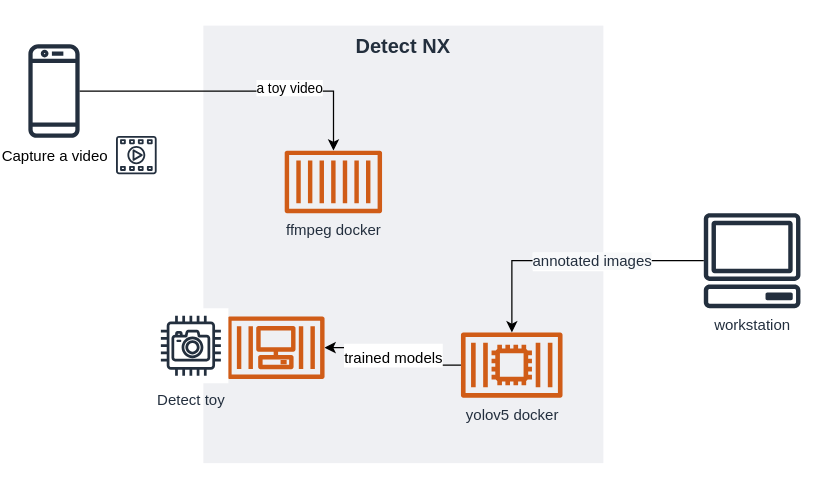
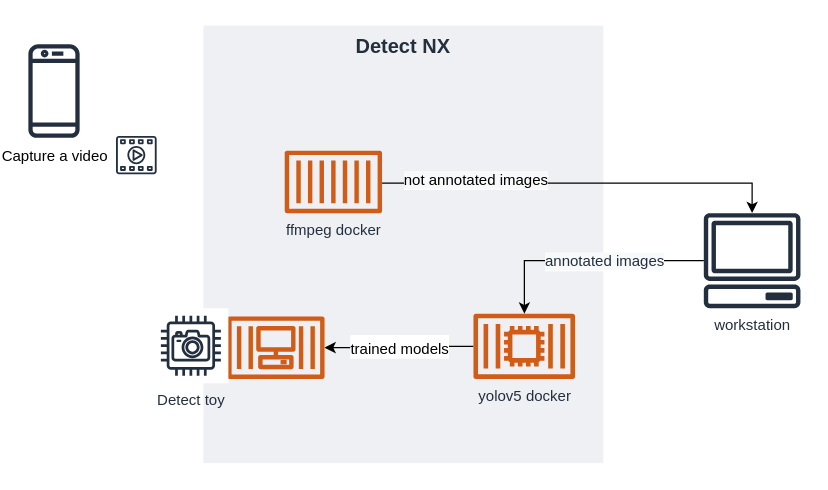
edge "Capture a video" -> "ffmpeg docker": removed, label "a toy video"
edge "ffmpeg docker" -> "workstation": added, label "not annotated images"
node "yolov5 docker": moved (511, 365) -> (524, 346)
